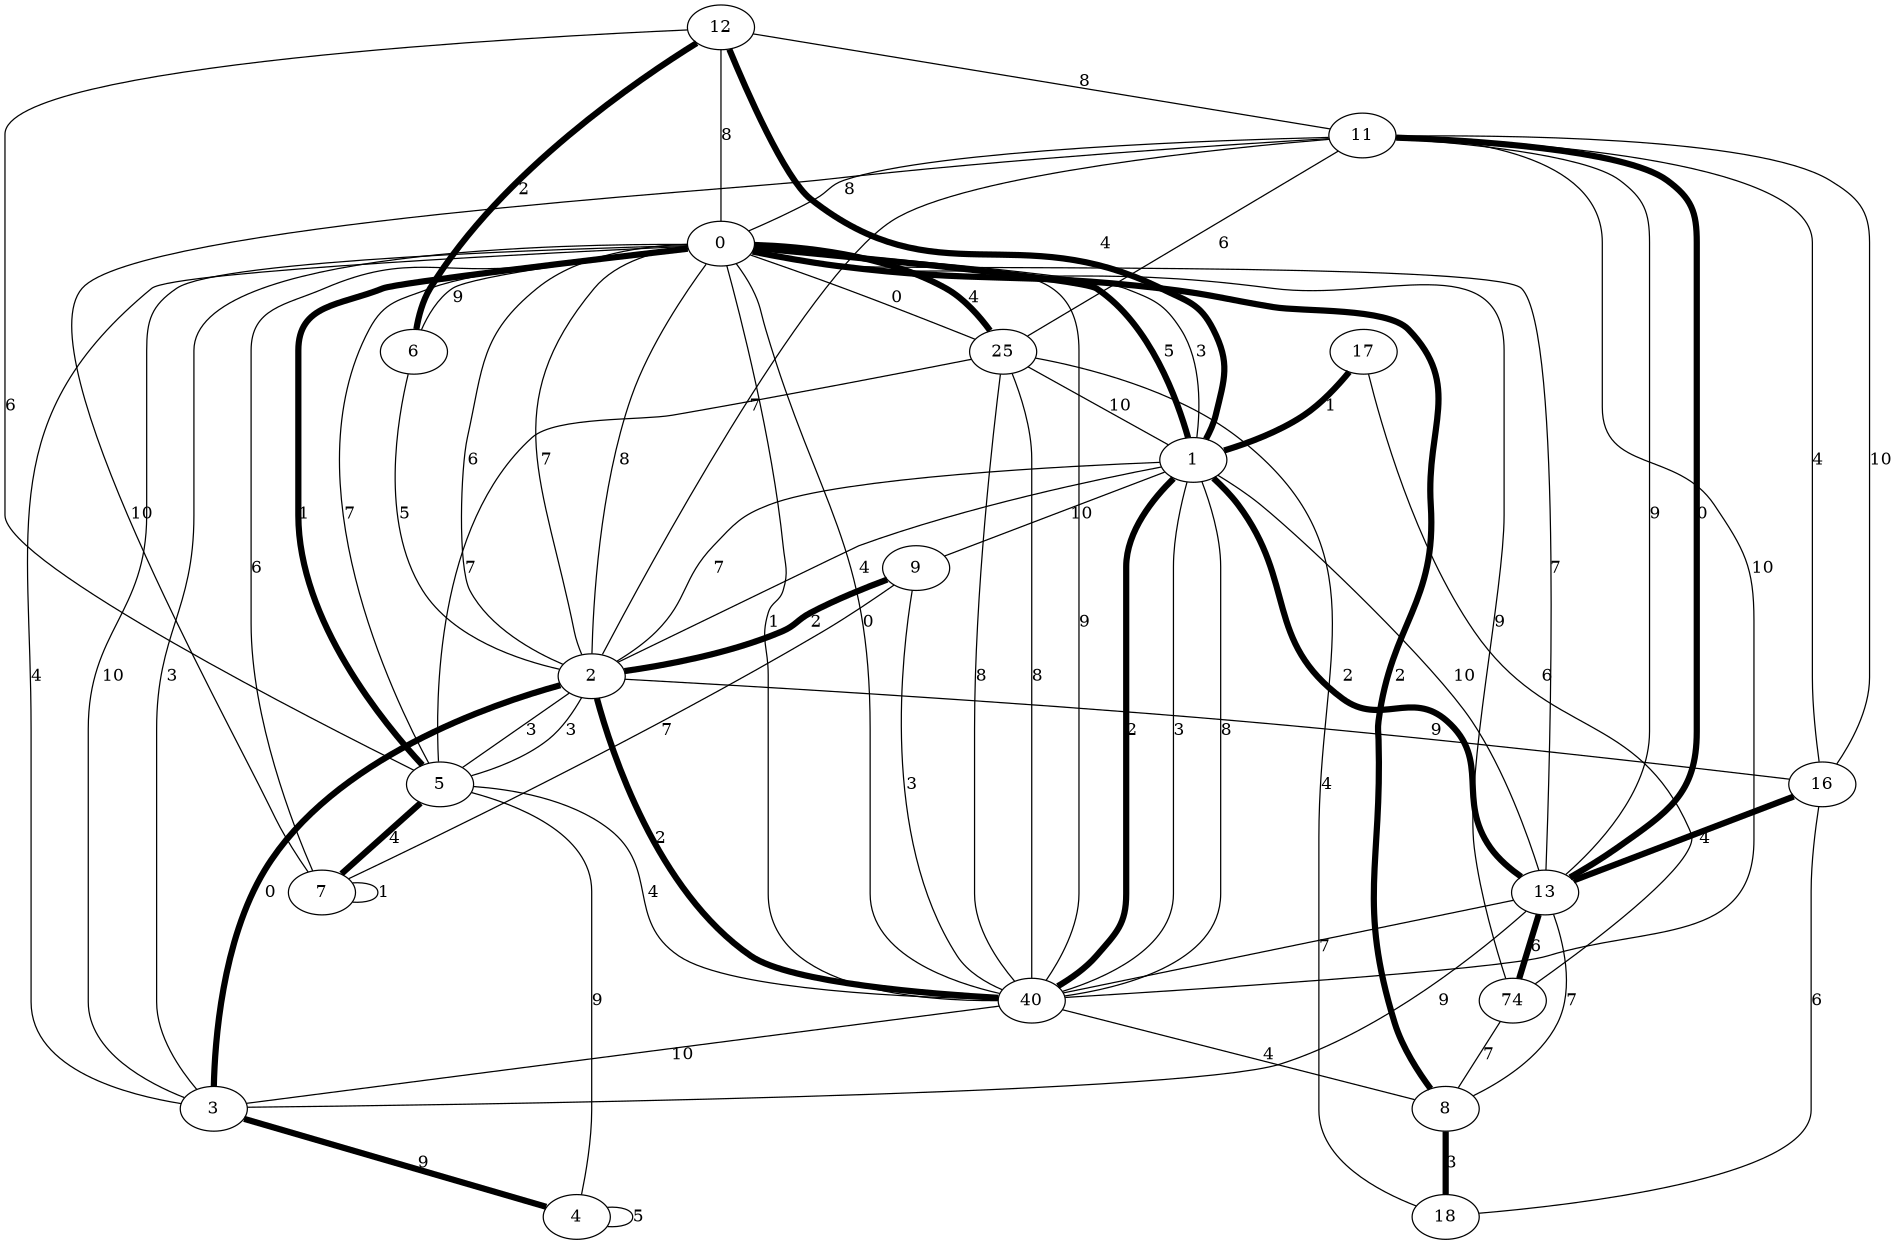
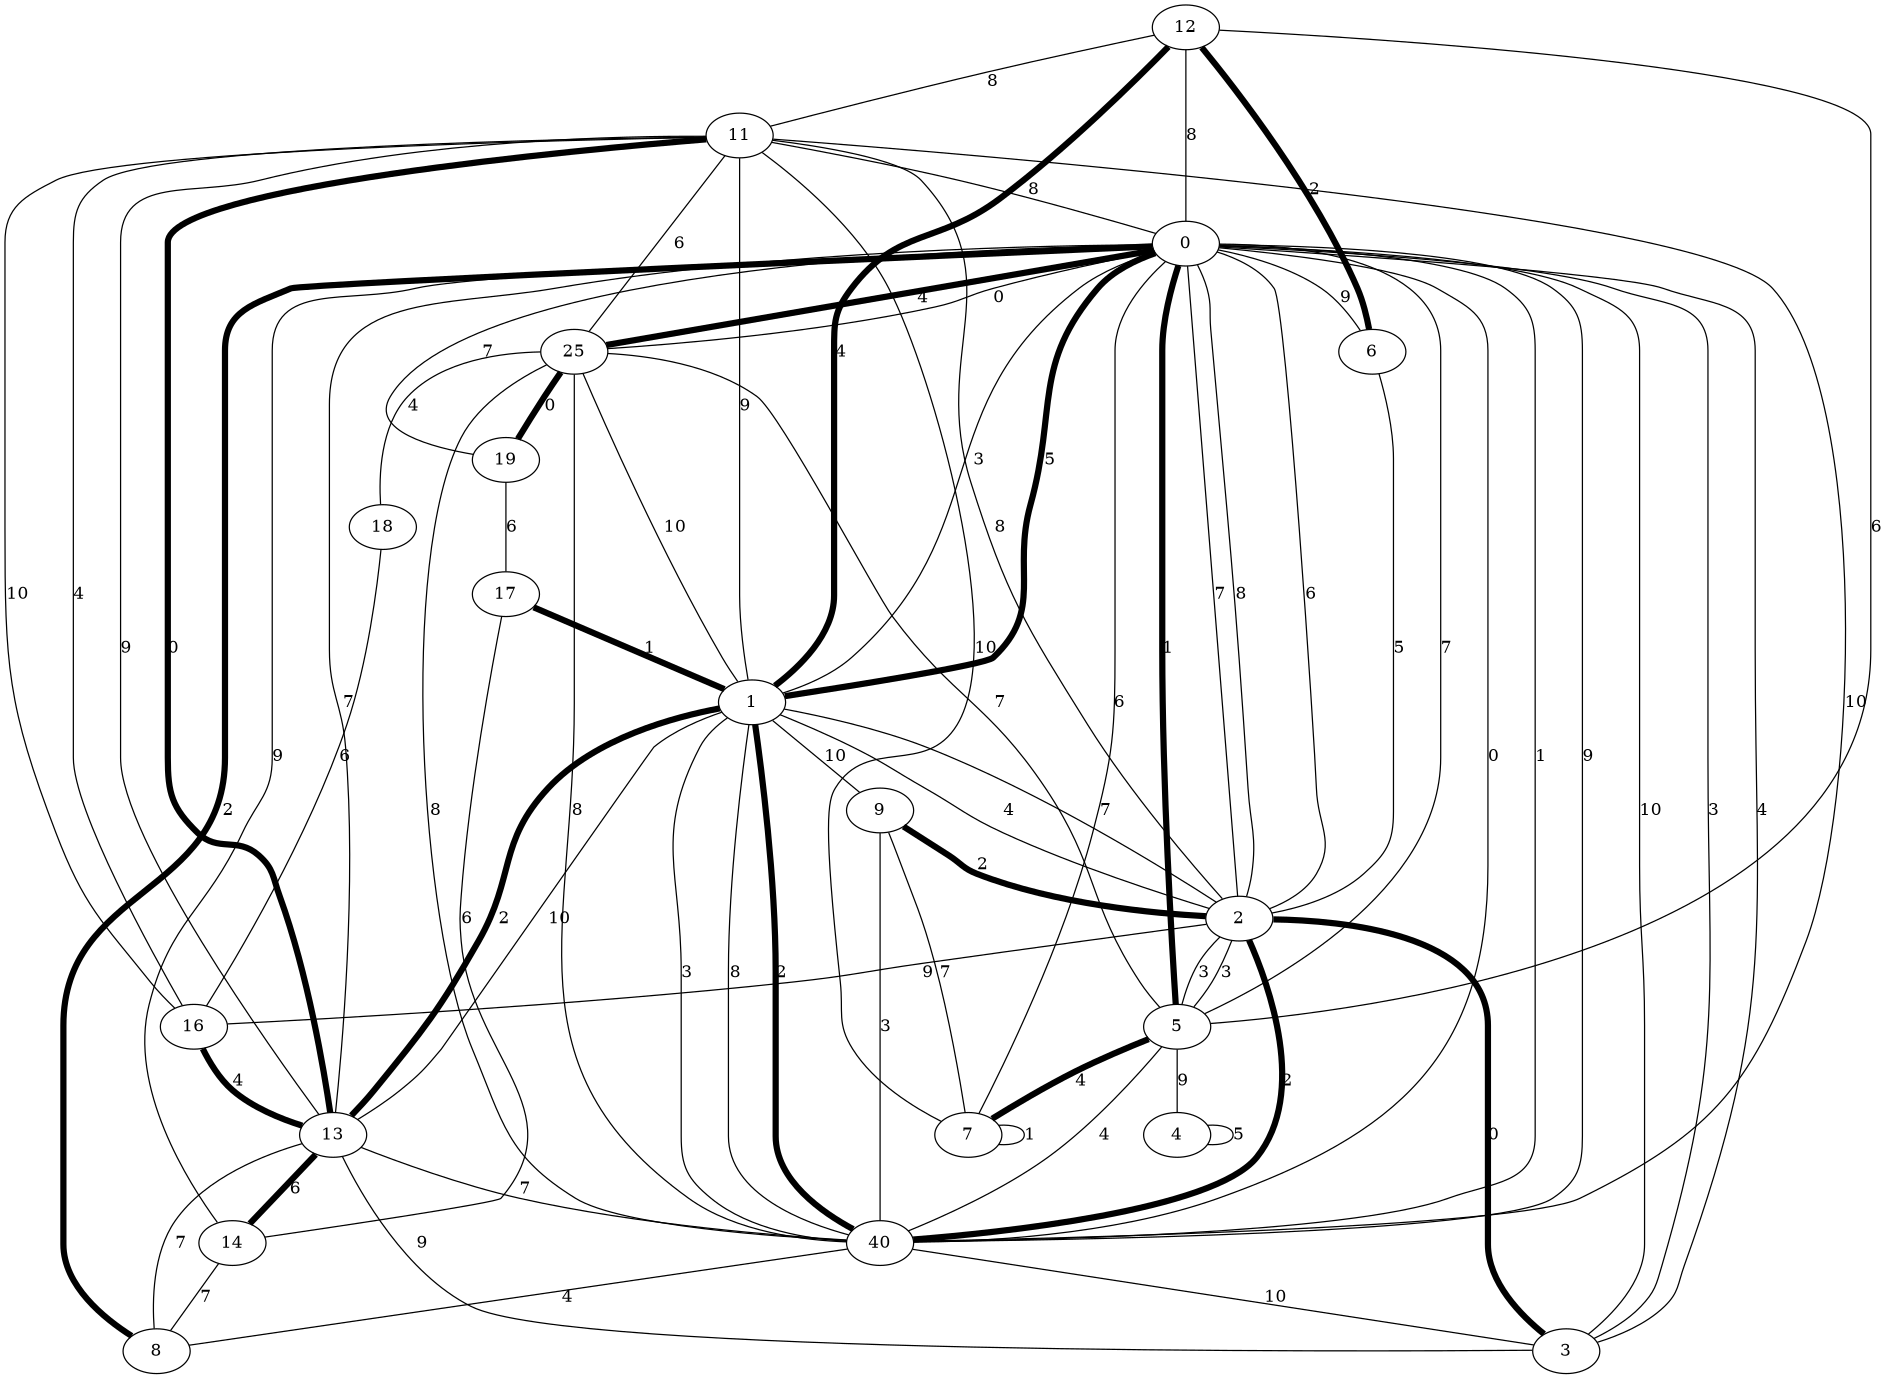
edge "11" -- "2": label "7" -> "8"
edge "11" -- "1": added, label "9"
node "19": added
node "74": label "74" -> "14"
edge "3" -- "4": removed, label "9"
edge "8" -- "18": removed, label "3"
